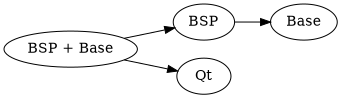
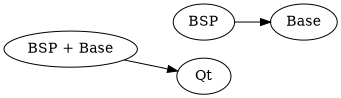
edge "BSP + Base" -> "BSP": removed
